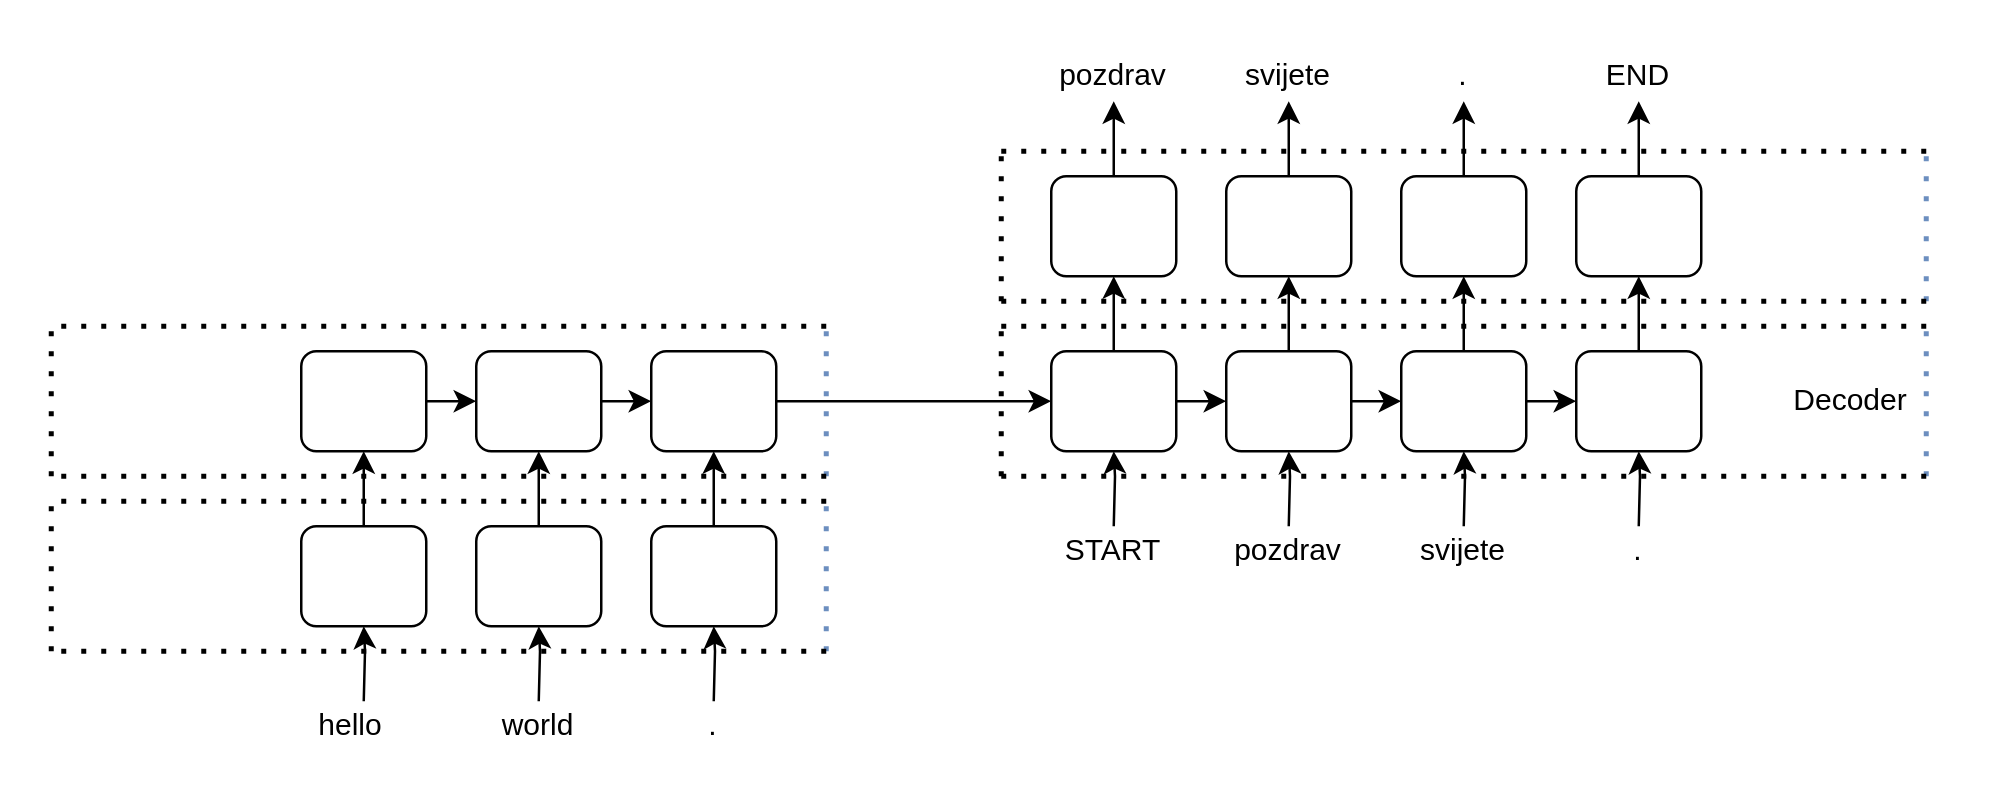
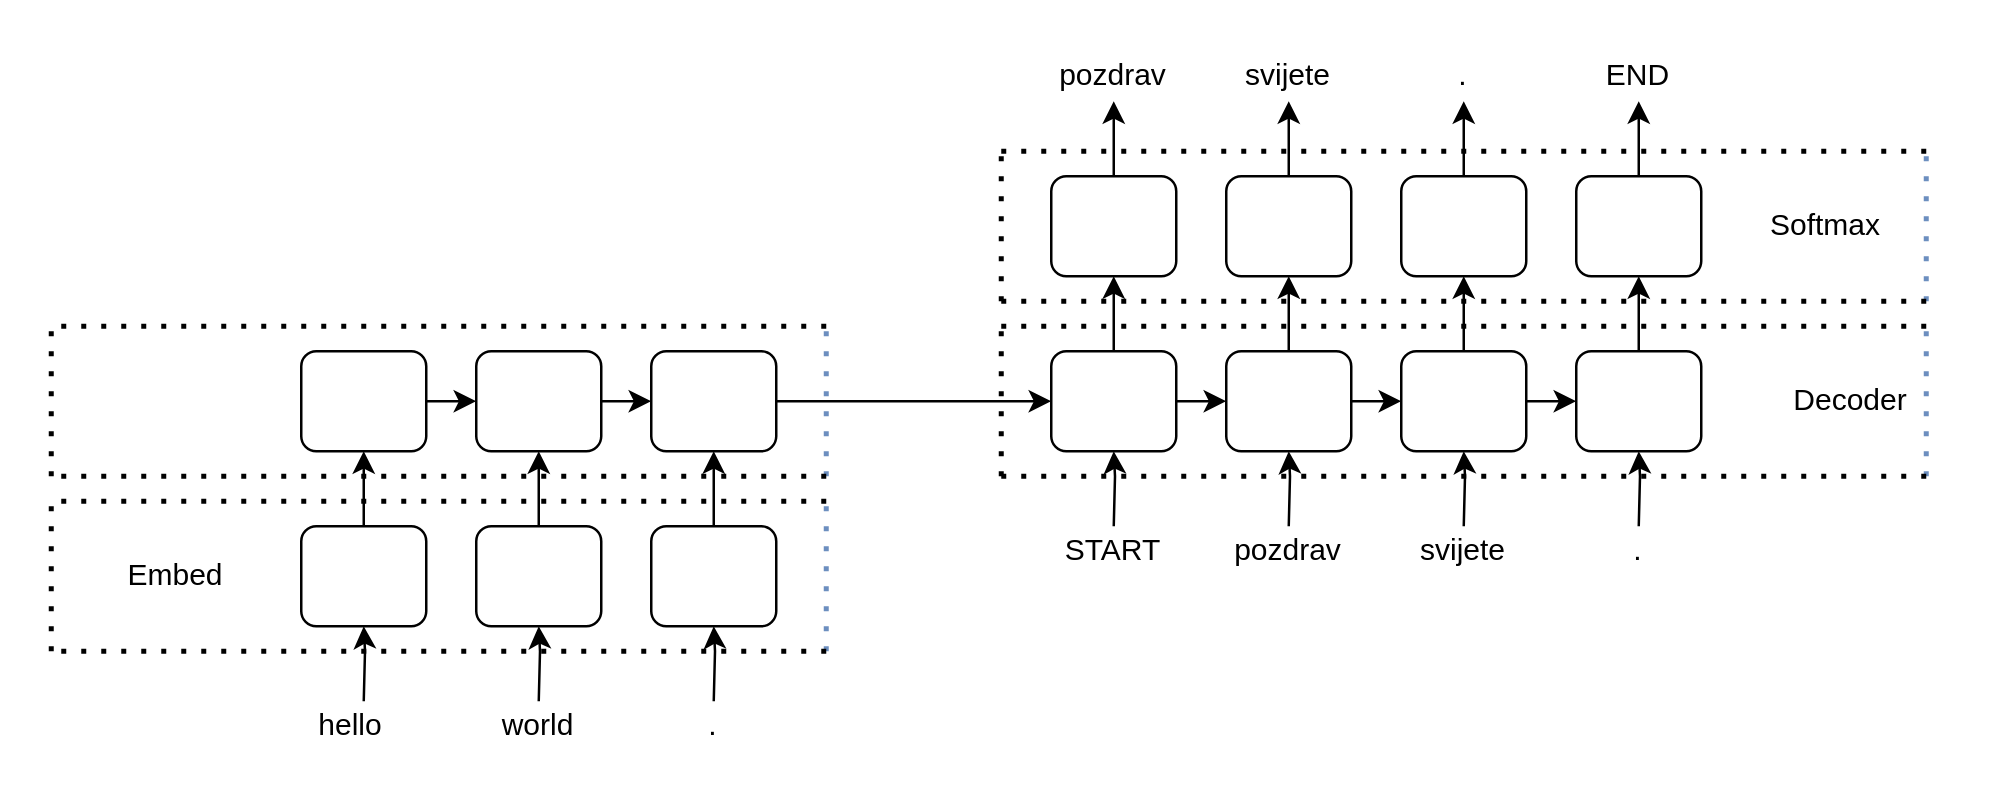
node "Softmax": added
node "Embed": added
